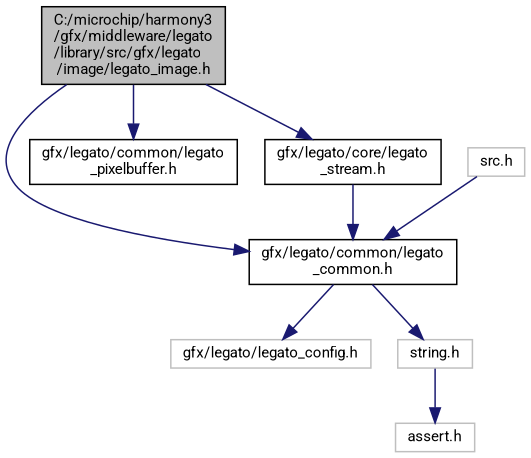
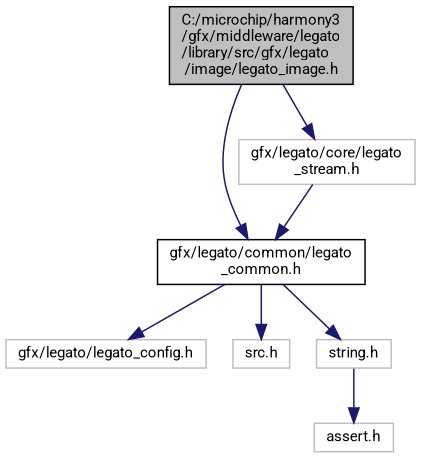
node "gfx/legato/common/legato _pixelbuffer.h": removed
node "gfx/legato/core/legato _stream.h": color black -> grey75
edge "src.h" -> "gfx/legato/common/legato _common.h": reversed
